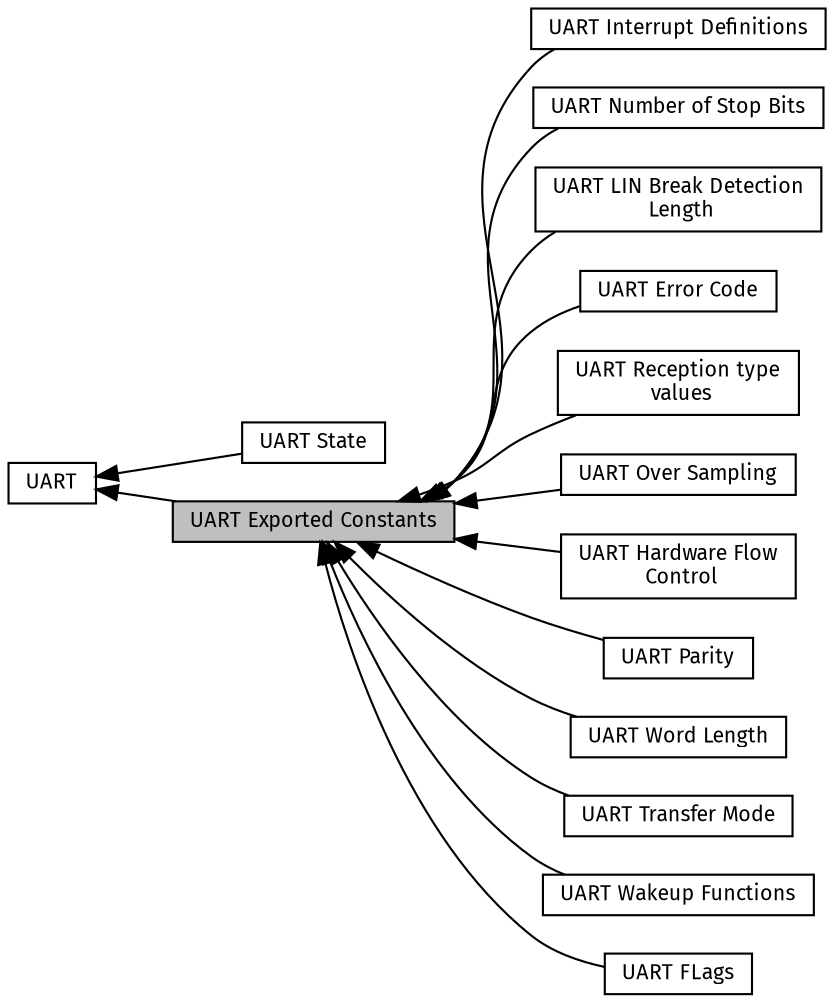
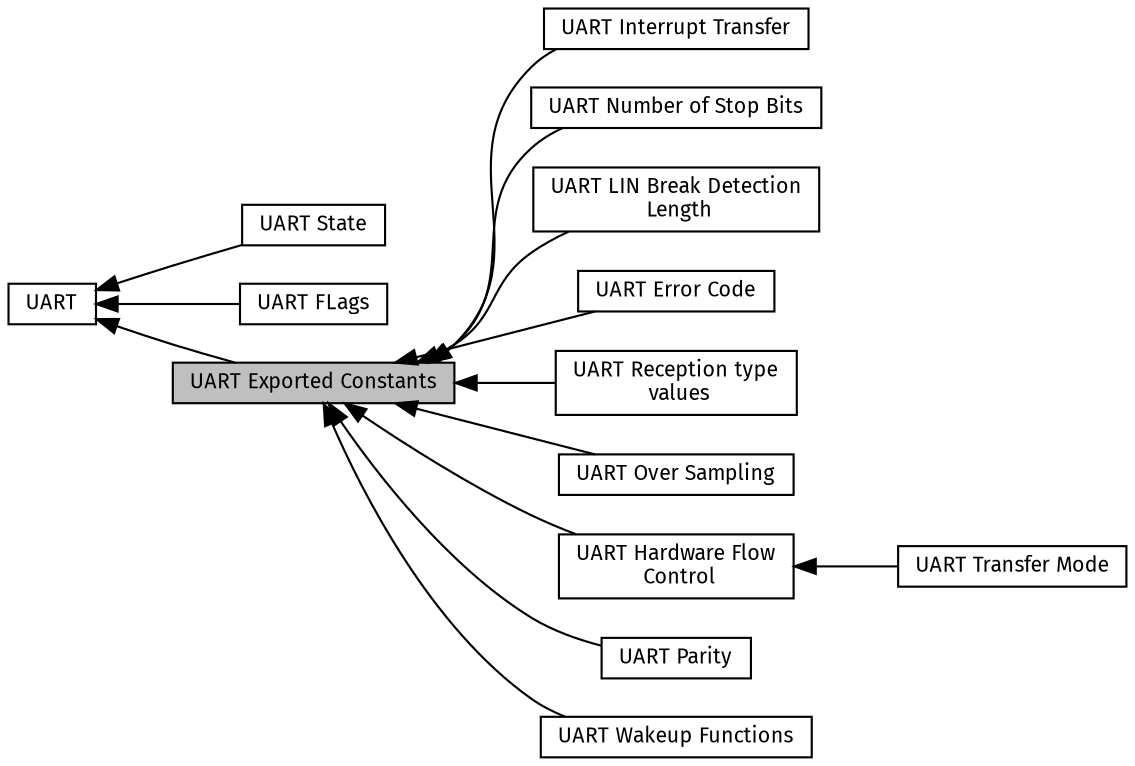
node "UART Interrupt Definitions": label "UART Interrupt Definitions" -> "UART Interrupt Transfer"
edge "UART Transfer Mode" -> "UART Exported Constants": now "UART Transfer Mode" -> "UART Hardware Flow Control"
node "UART Word Length": removed
edge "UART FLags" -> "UART Exported Constants": now "UART FLags" -> "UART"
